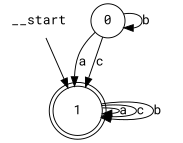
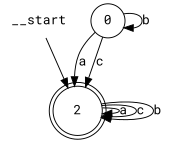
node "1": label "1" -> "2"
